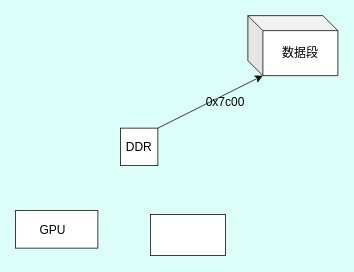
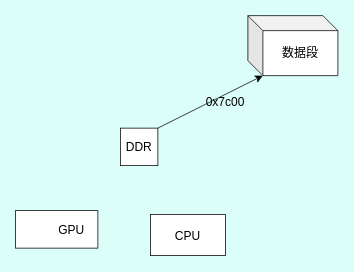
node "GPU": moved (53, 229) -> (72, 229)
node "CPU": added
